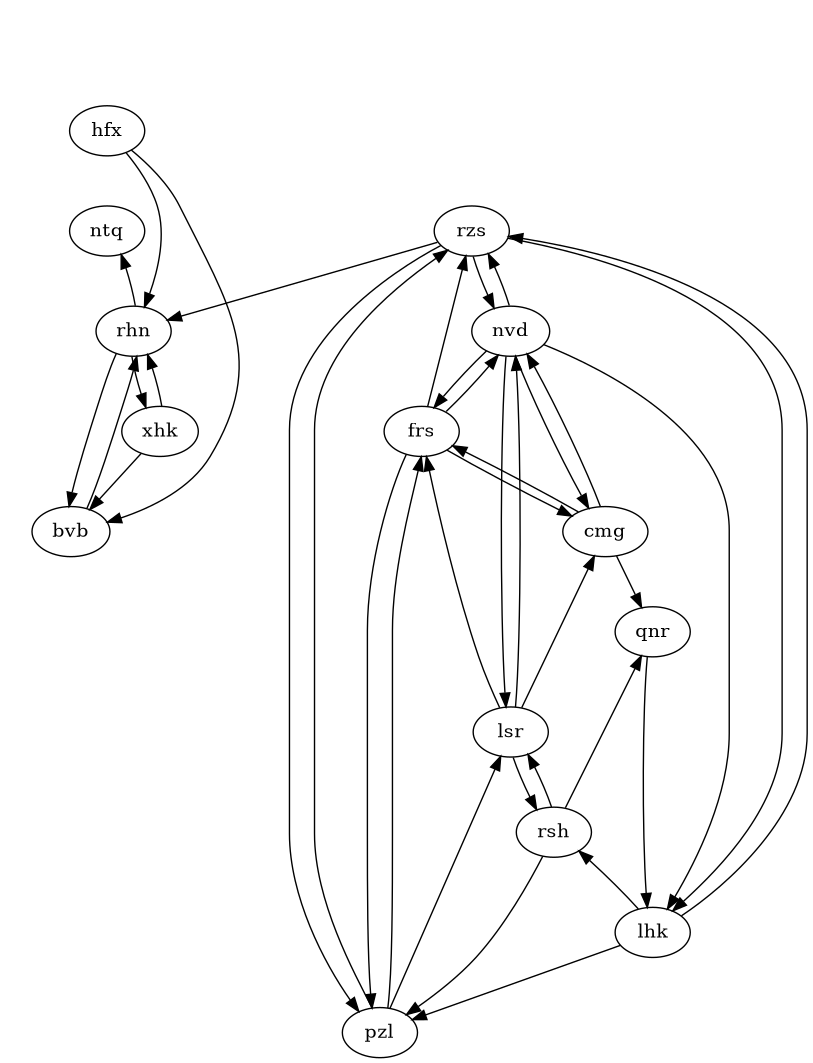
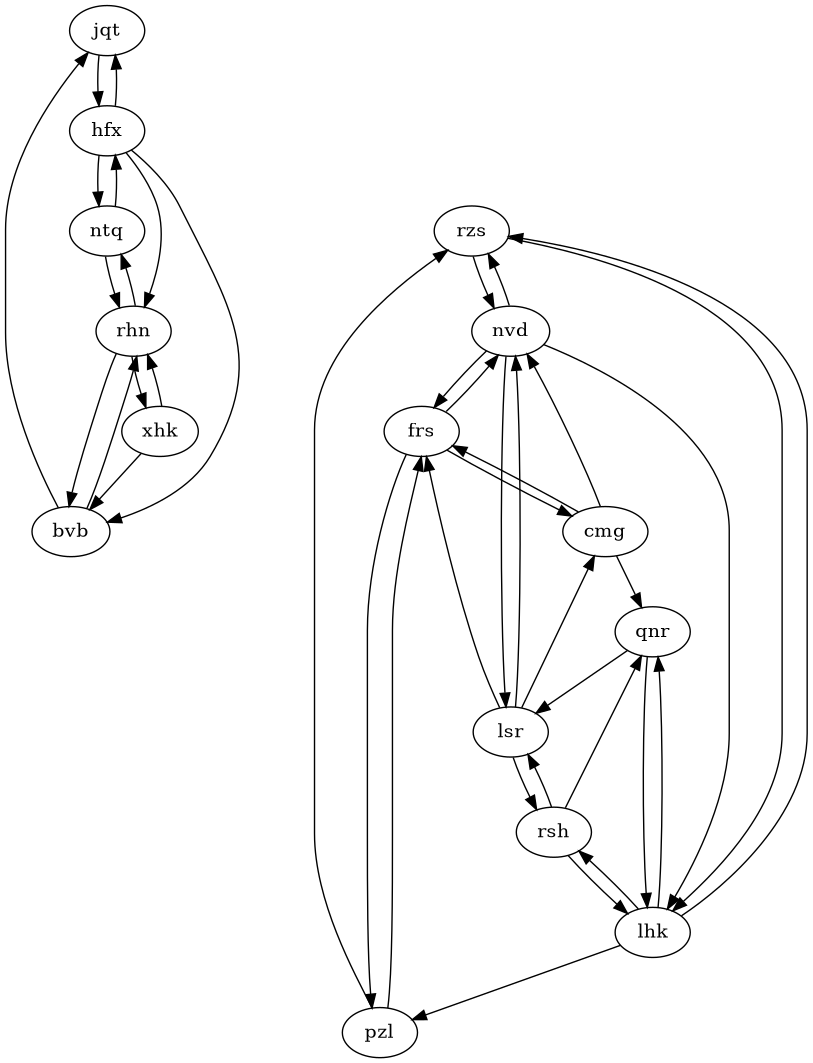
node "jqt": added
edge "hfx" -> "ntq": added
edge "ntq" -> "hfx": added
edge "rzs" -> "rhn": now "ntq" -> "rhn"
edge "frs" -> "rzs": removed
edge "nvd" -> "cmg": removed
edge "rzs" -> "pzl": removed
edge "lhk" -> "qnr": added
edge "pzl" -> "lsr": now "qnr" -> "lsr"
edge "rsh" -> "pzl": now "rsh" -> "lhk"
